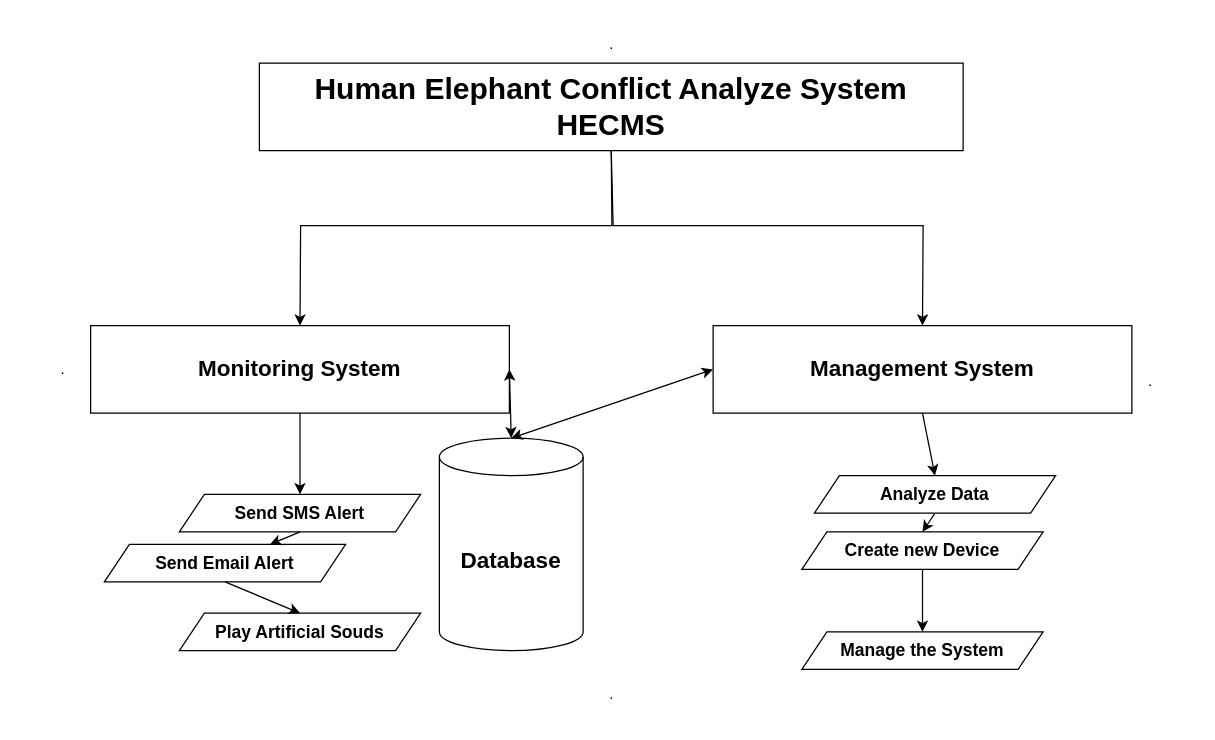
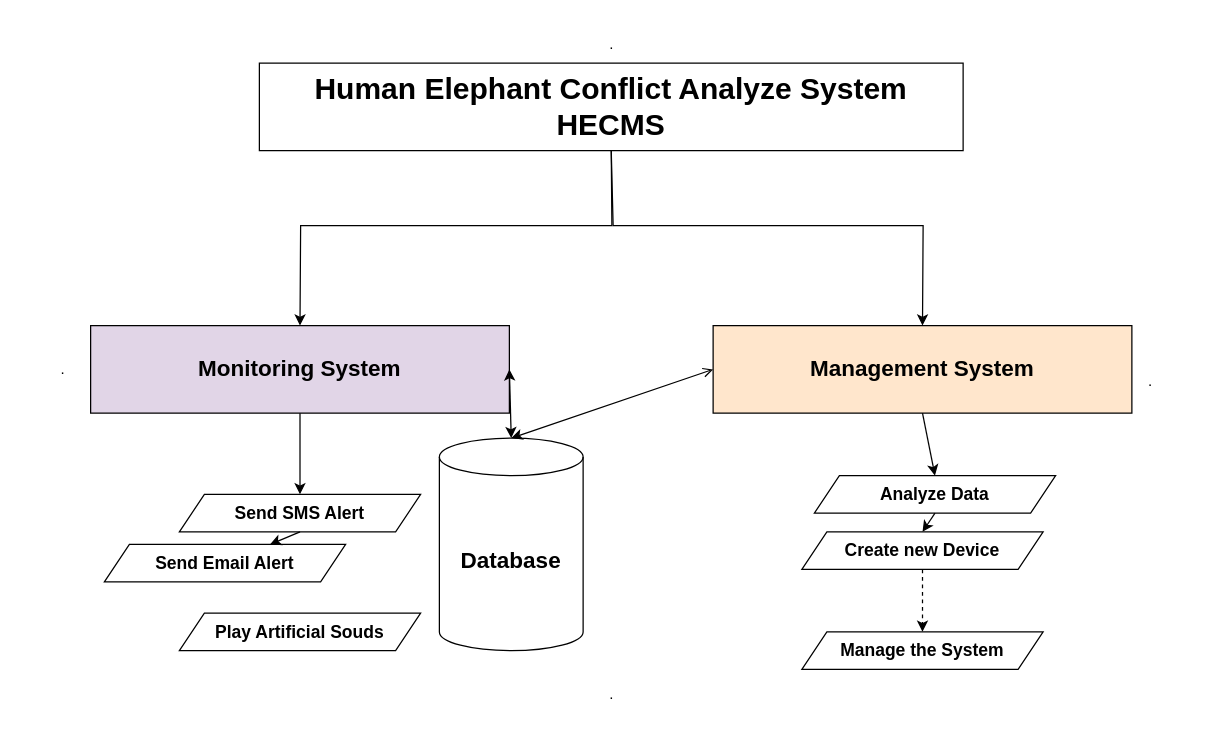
node "Monitoring System": fillcolor #ffffff -> #e1d5e7
node "Management System": fillcolor #ffffff -> #ffe6cc
edge "Management System" -- "Database": arrowhead classic -> open
edge "Send Email Alert" -> "Play Artificial Souds": removed
edge "Create new Device" -> "Manage the System": style solid -> dashed
